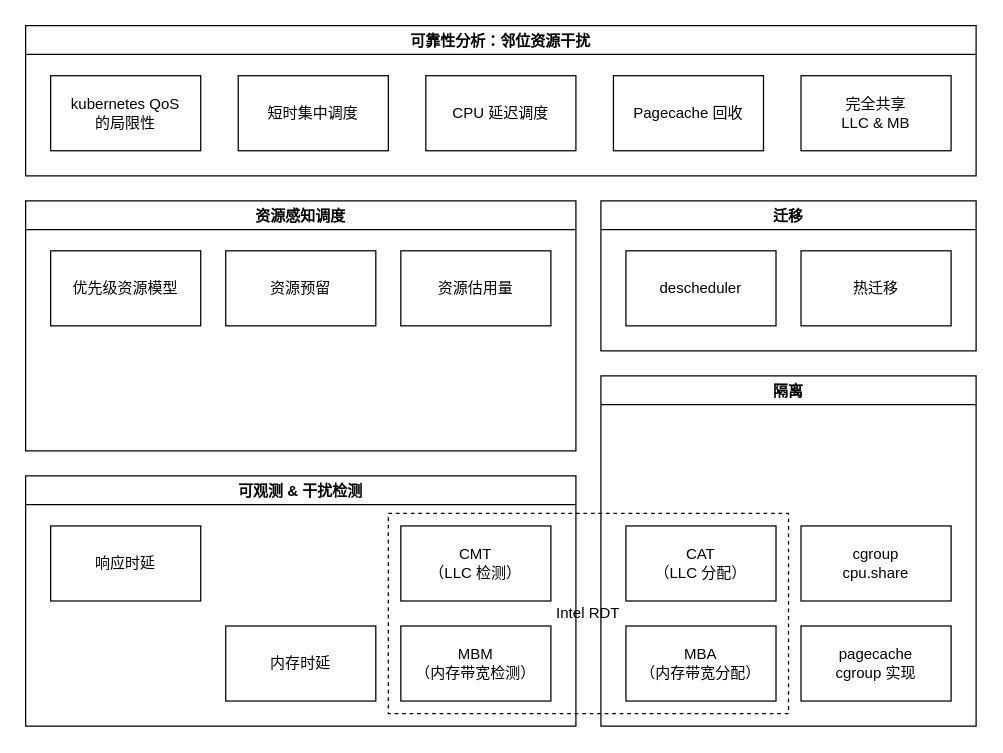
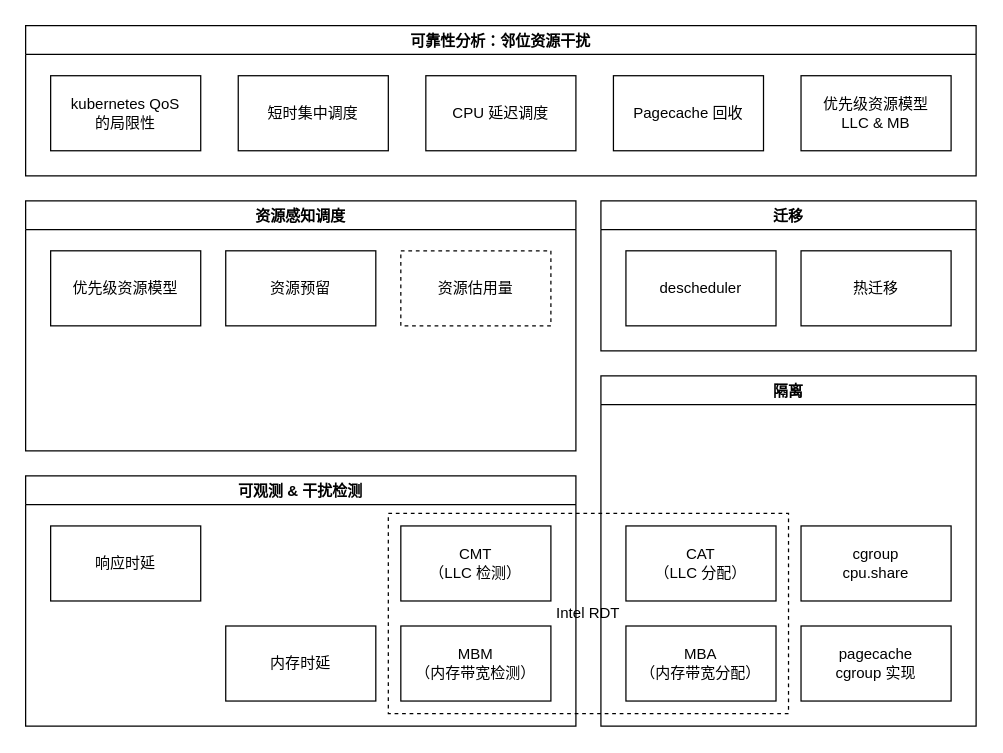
node "完全共享 LLC & MB": label "完全共享 LLC & MB" -> "优先级资源模型 LLC & MB"
node "资源估用量": style solid -> dashed
